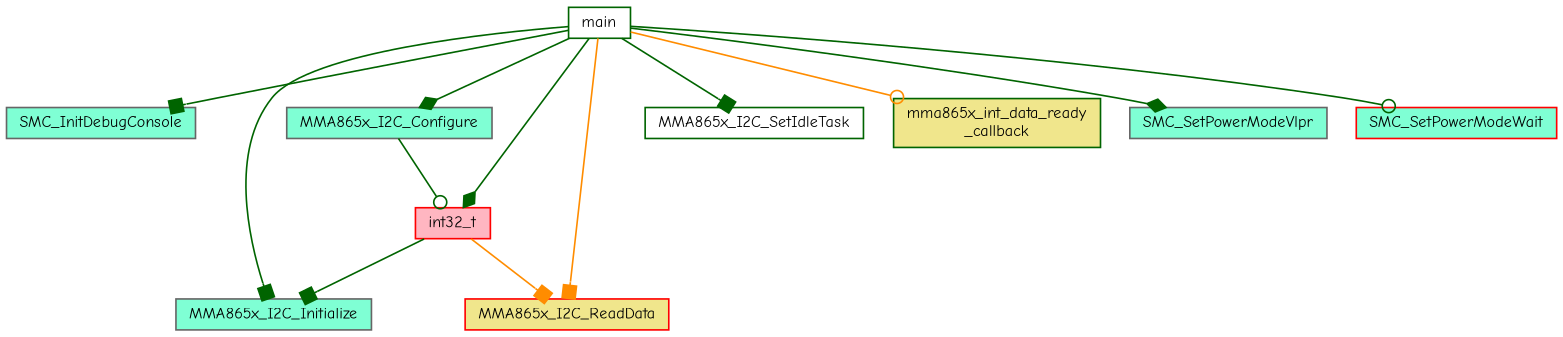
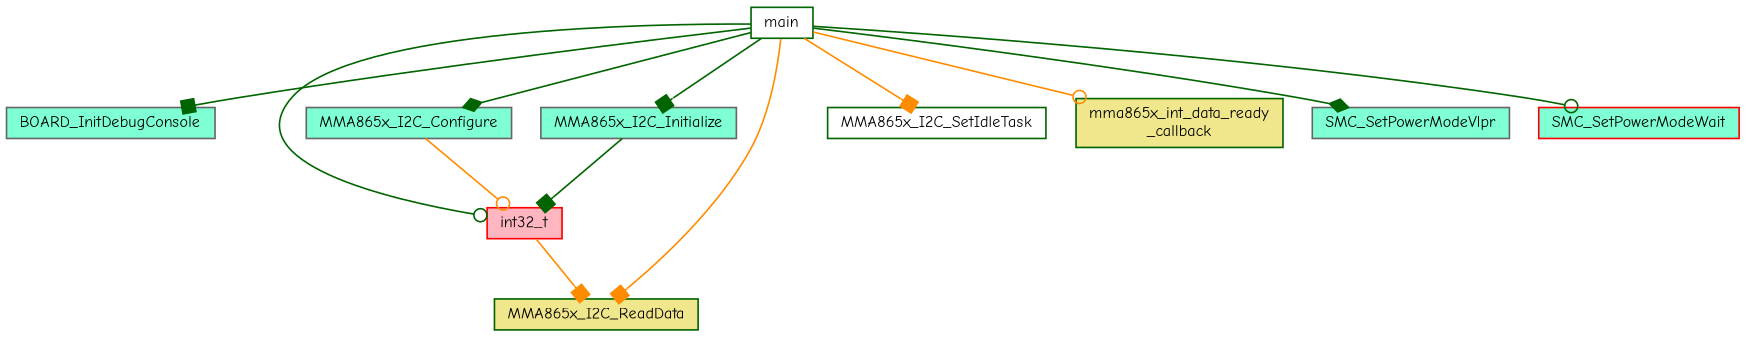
edge "main" -> "MMA865x_I2C_SetIdleTask": color darkgreen -> darkorange
edge "main" -> "int32_t": arrowhead diamond -> odot
node "SMC_InitDebugConsole": label "SMC_InitDebugConsole" -> "BOARD_InitDebugConsole"
edge "MMA865x_I2C_Configure" -> "int32_t": color darkgreen -> darkorange
edge "int32_t" -> "MMA865x_I2C_Initialize": reversed
node "MMA865x_I2C_ReadData": color red -> darkgreen
